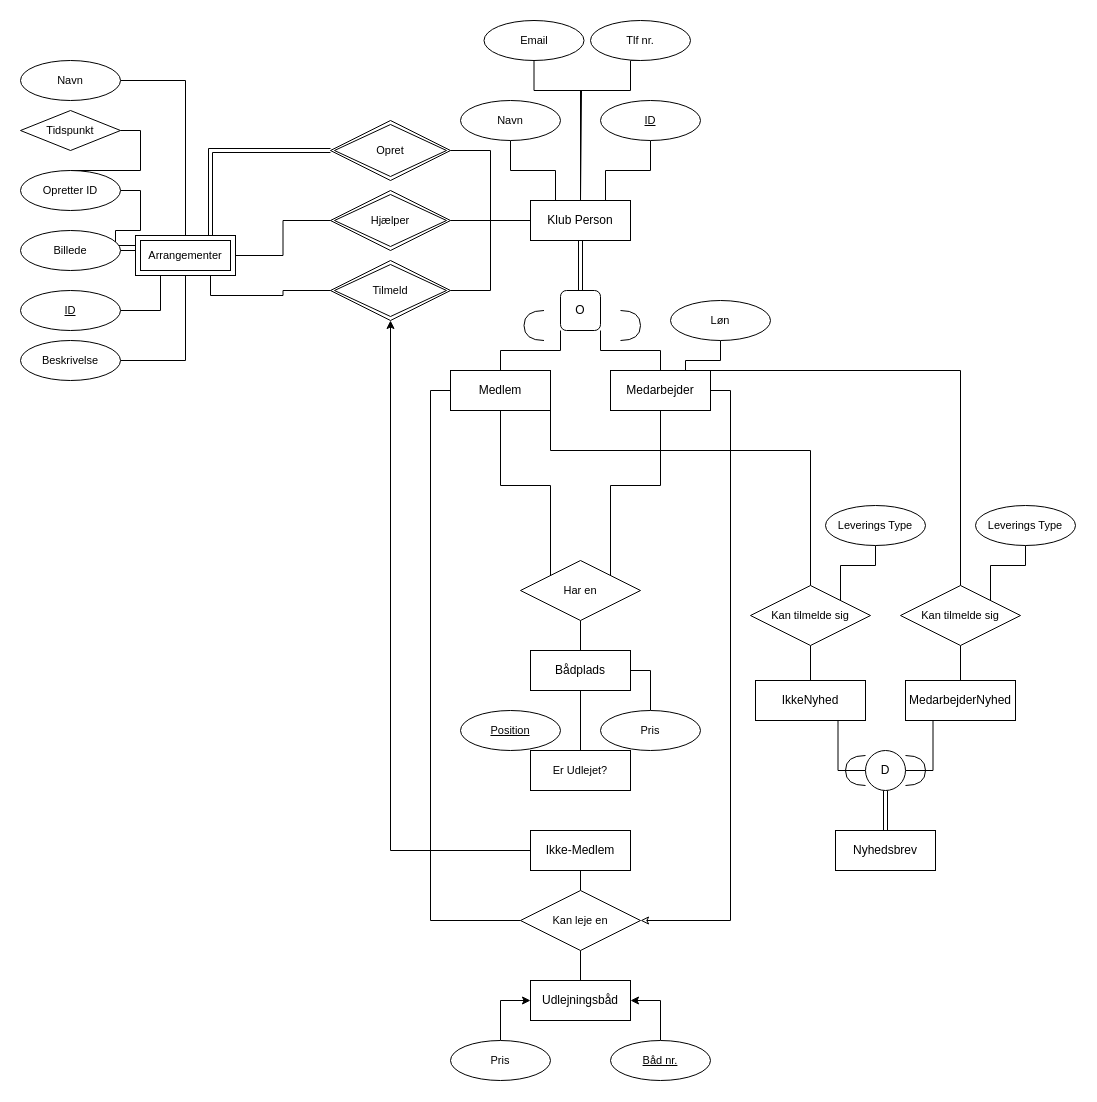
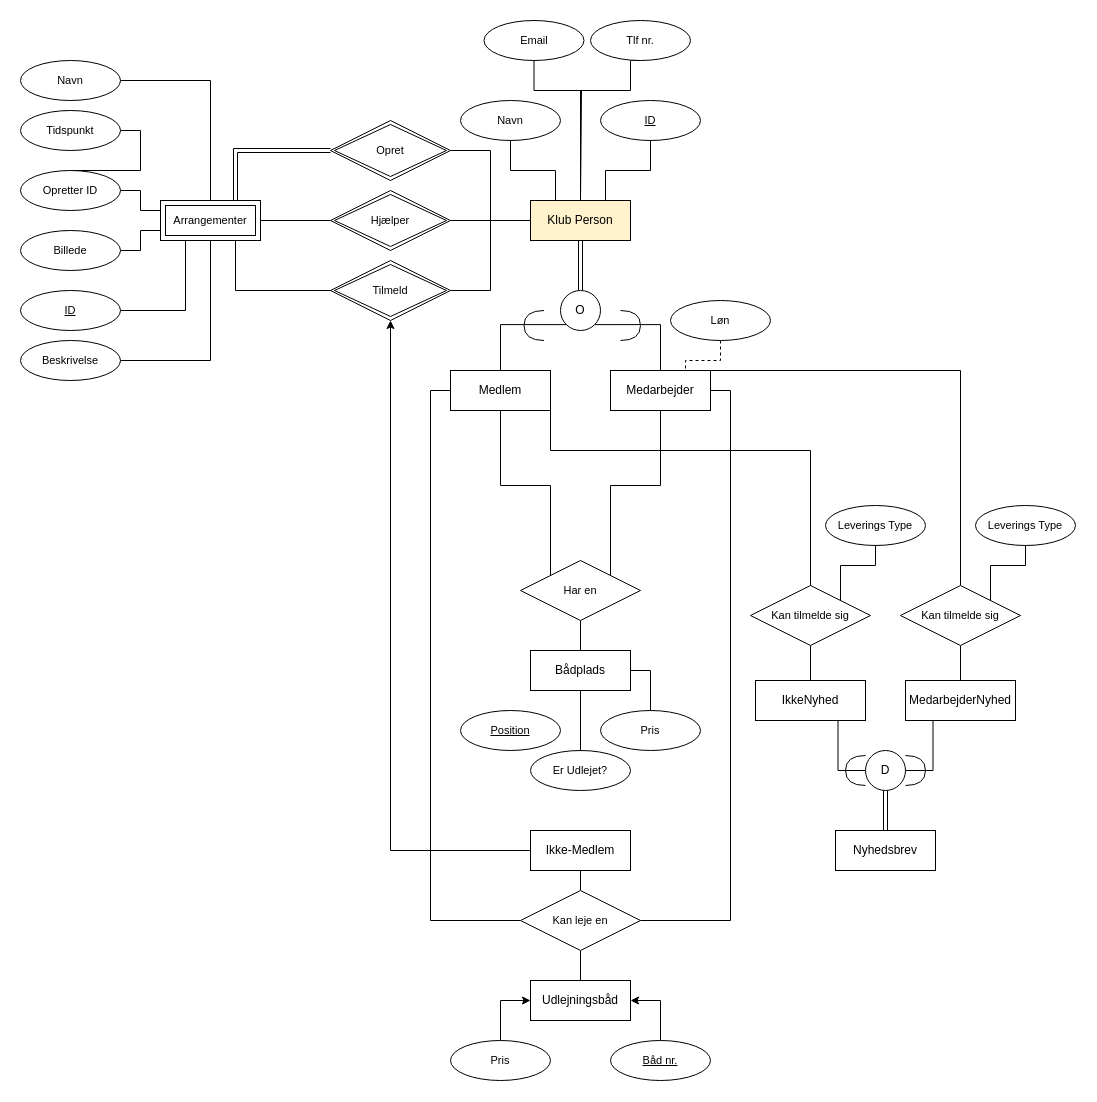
node "Tidspunkt": shape diamond -> ellipse
node "Klub Person": fillcolor #ffffff -> #fff2cc
node "Arrangementer": moved (186, 256) -> (211, 221)
node "O": shape rounded rectangle -> ellipse
edge "Løn" -- "Medarbejder": style solid -> dashed
node "Er Udlejet?": shape rectangle -> ellipse
edge "Medarbejder" -> "Kan leje en": arrowhead classic -> none
